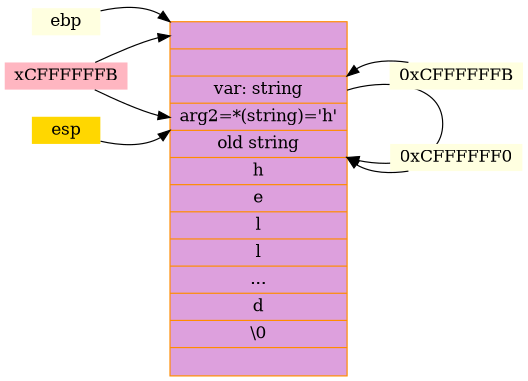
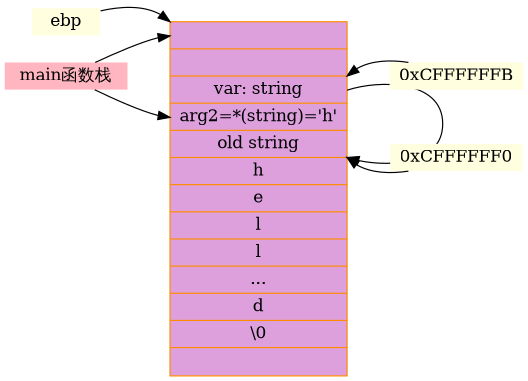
node "xCFFFFFFB": label "xCFFFFFFB" -> "main函数栈"
node "esp": removed
